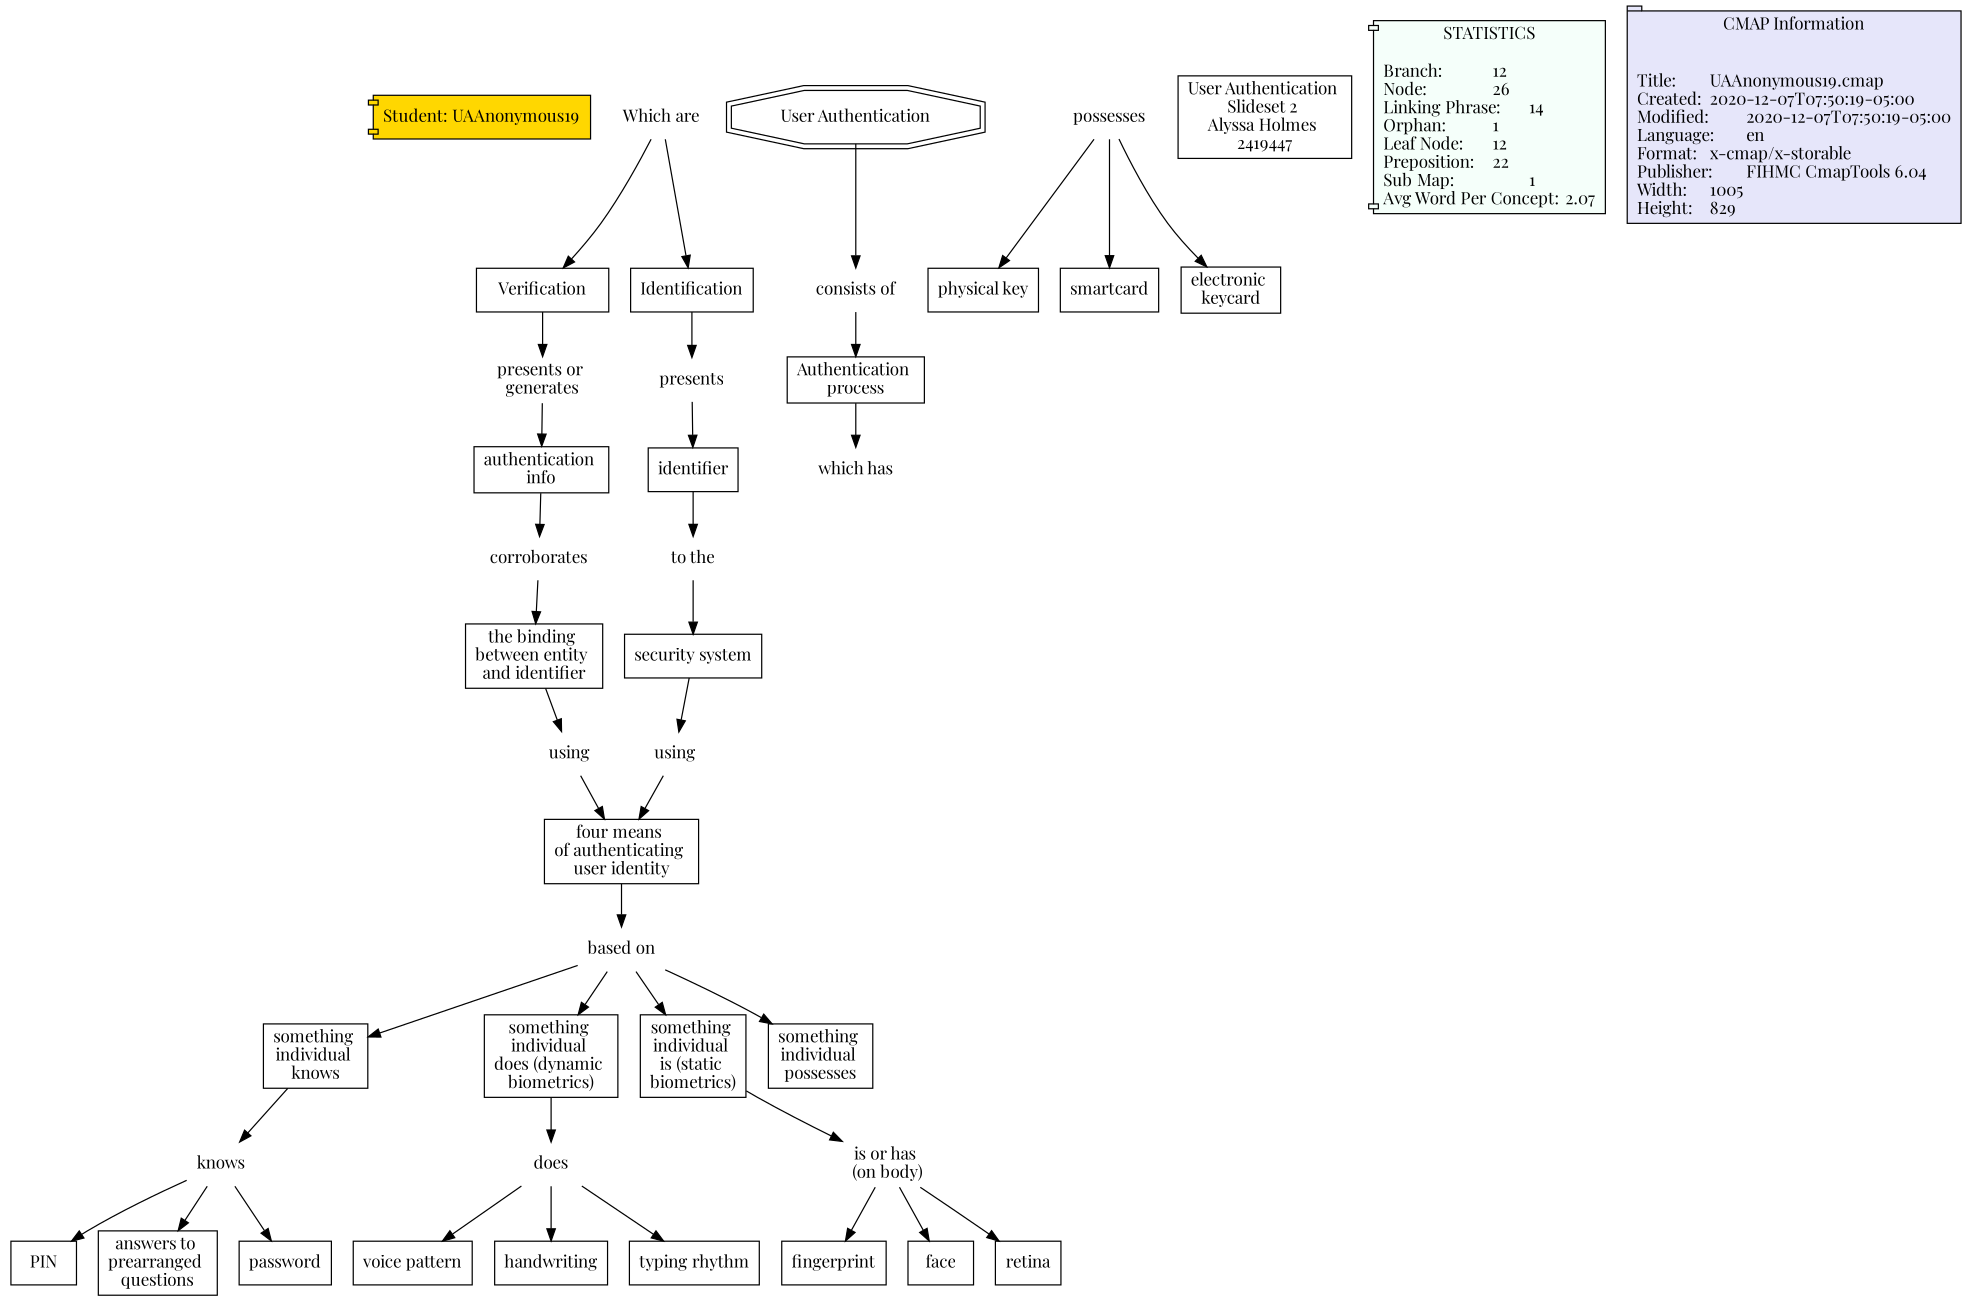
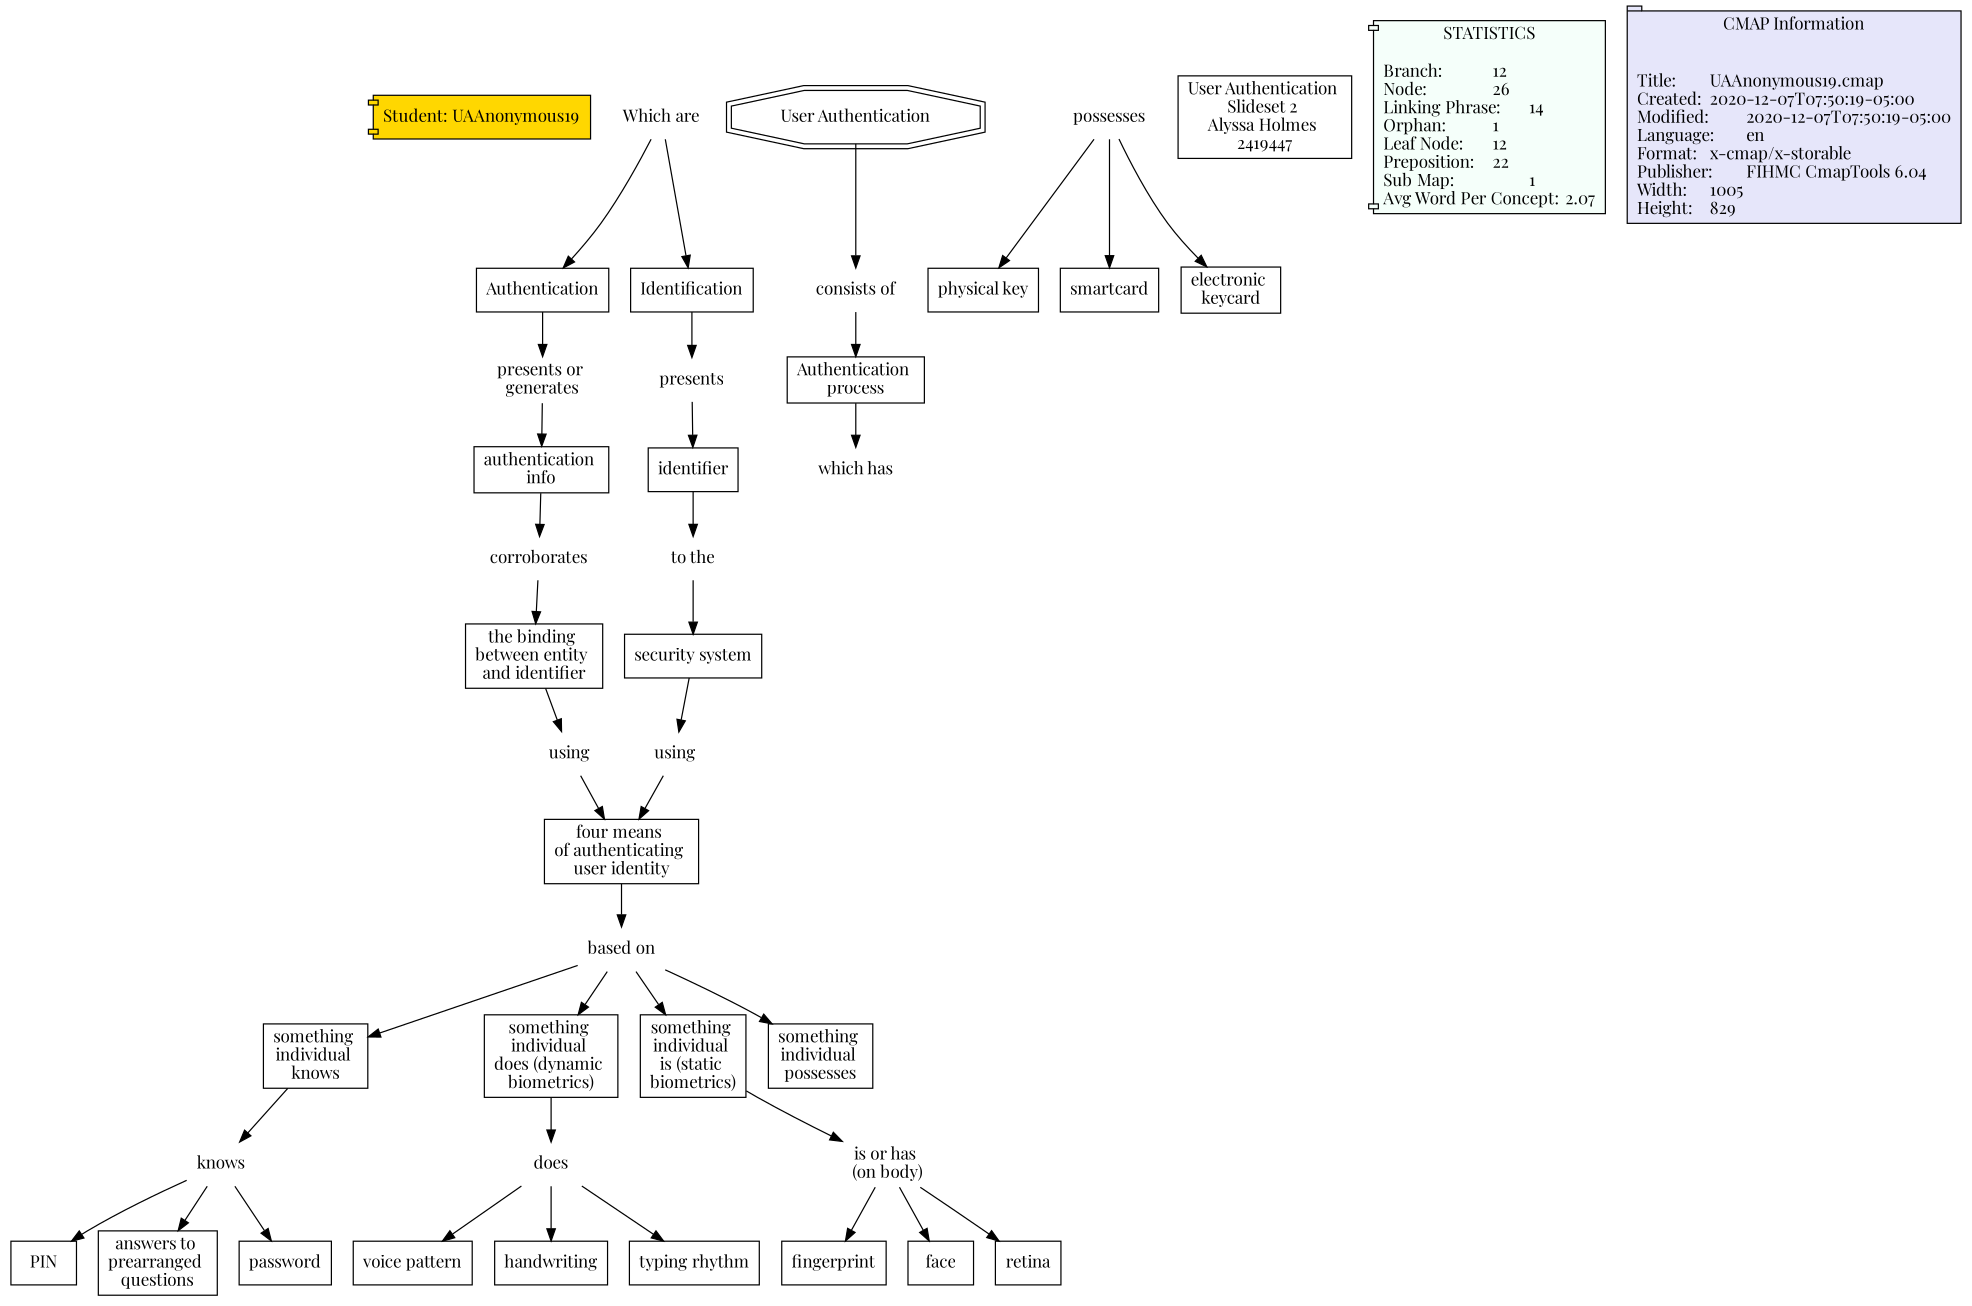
node "Verification": label "Verification" -> "Authentication"
